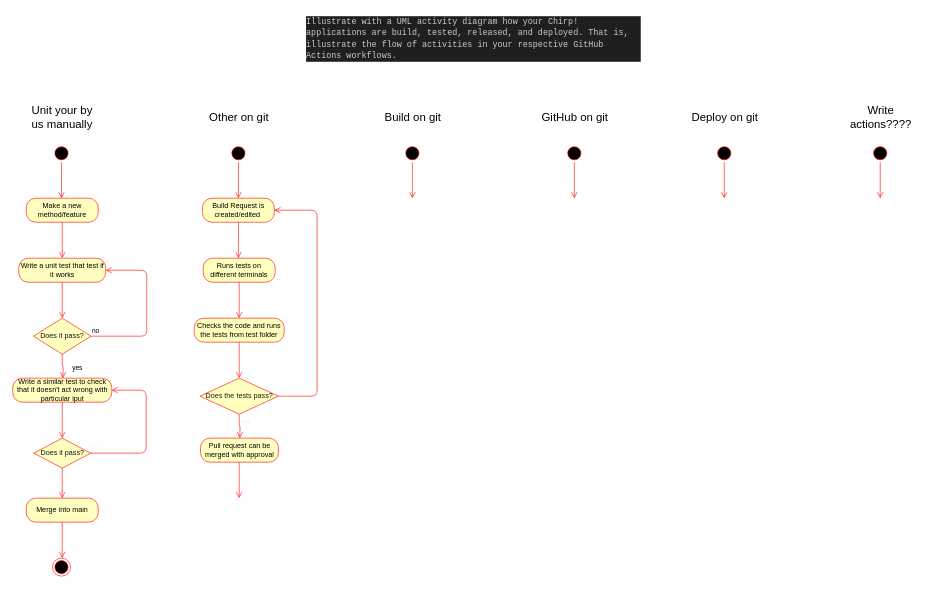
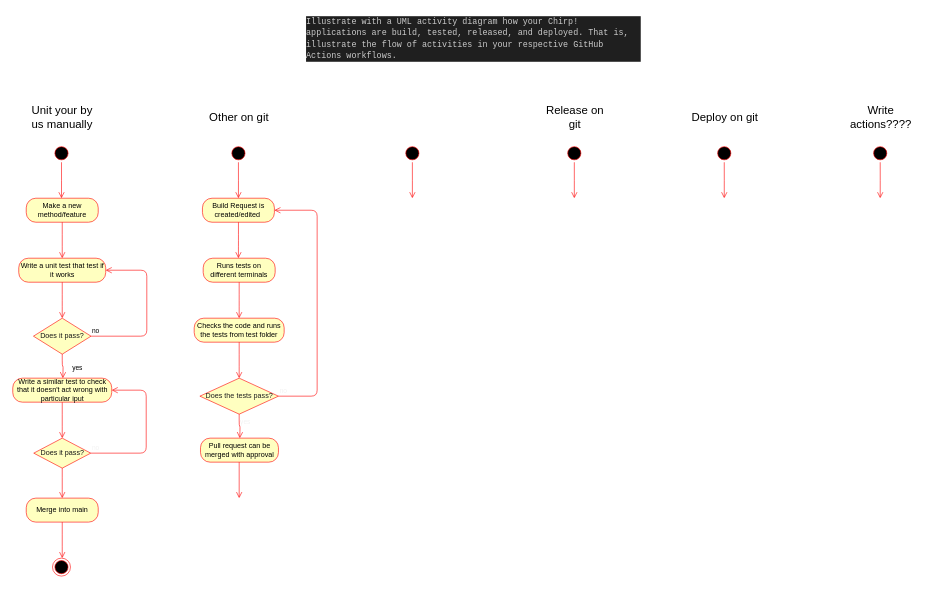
node "Build on git": removed
node "GitHub on git": label "GitHub on git" -> "Release on git"
